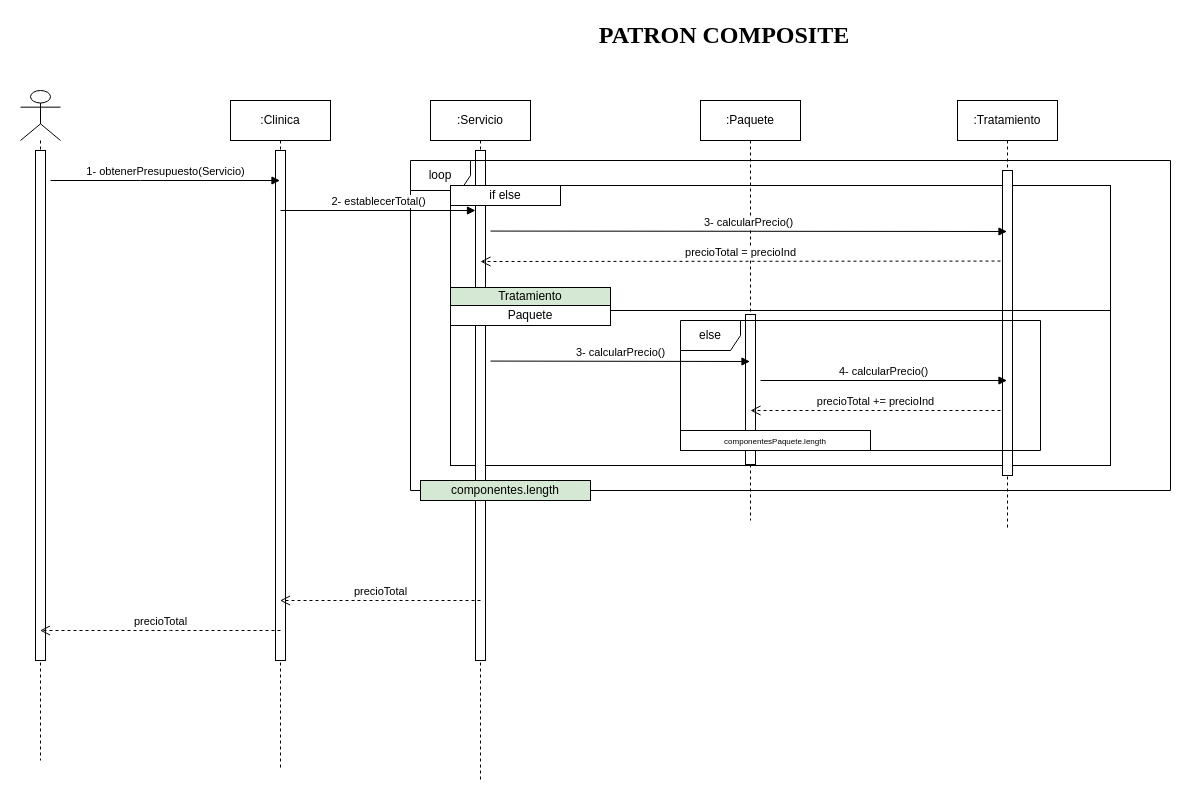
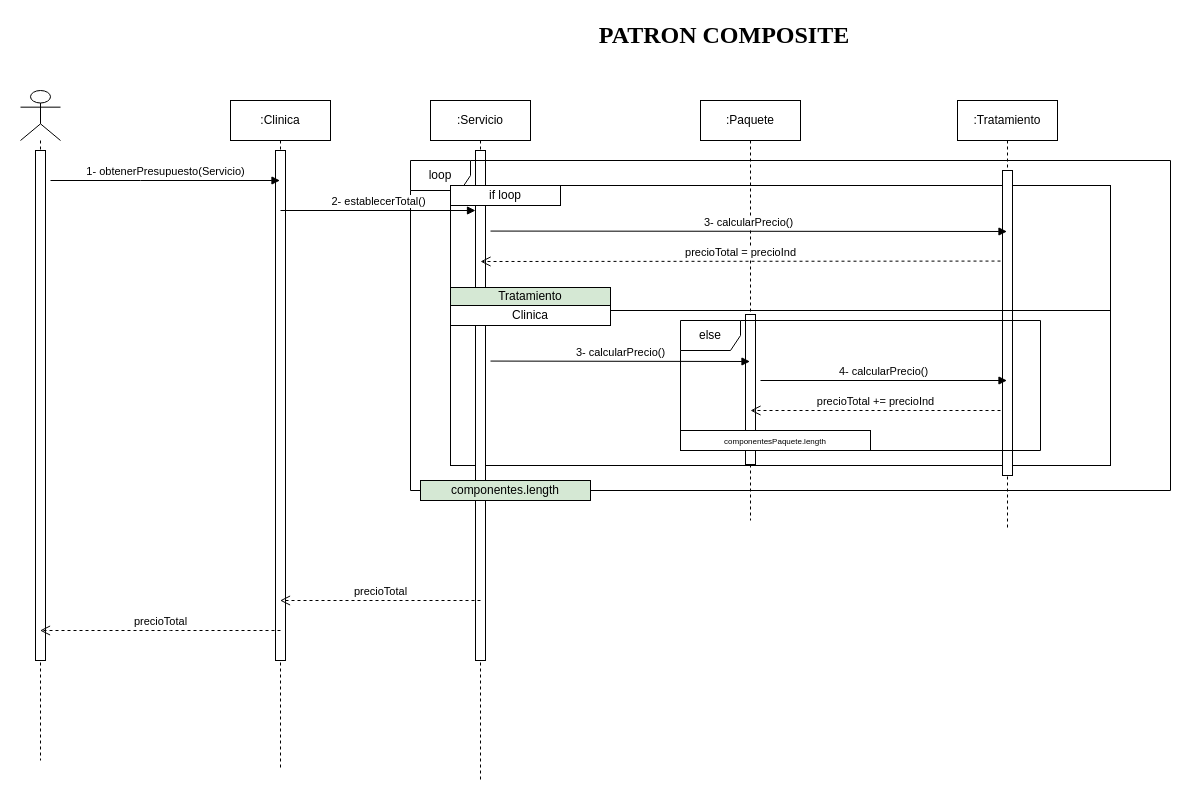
node "if else": label "if else" -> "if loop"
node "Paquete": label "Paquete" -> "Clinica"
